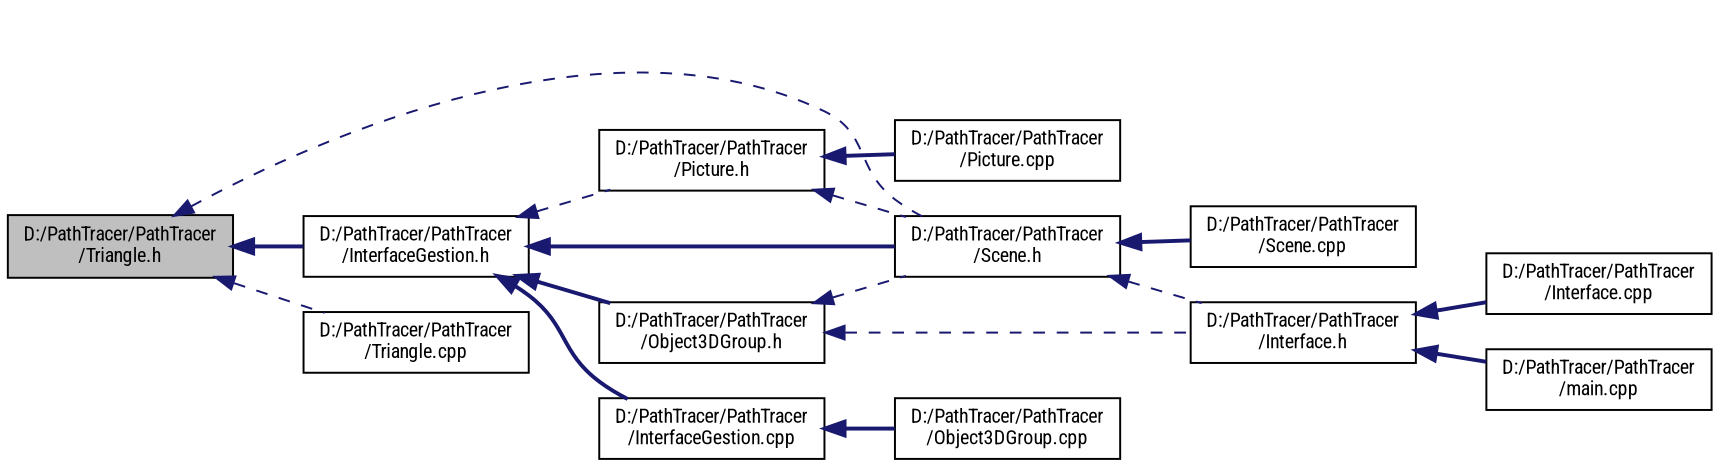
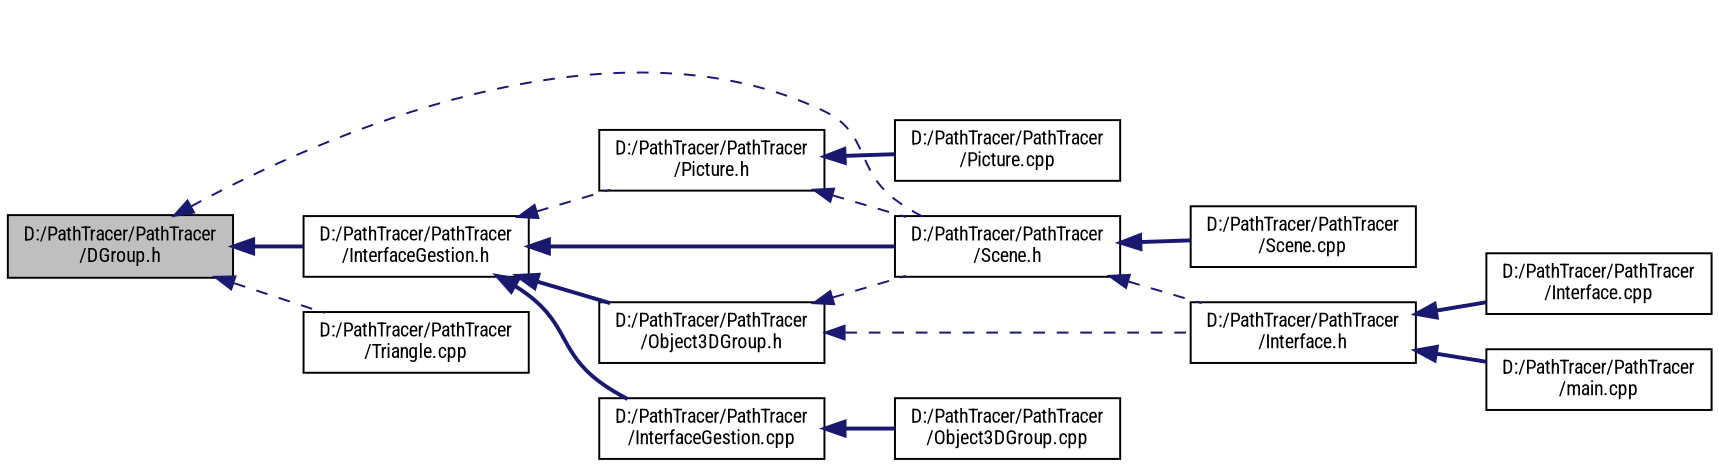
node "D:/PathTracer/PathTracer /Triangle.h": label "D:/PathTracer/PathTracer /Triangle.h" -> "D:/PathTracer/PathTracer /DGroup.h"
